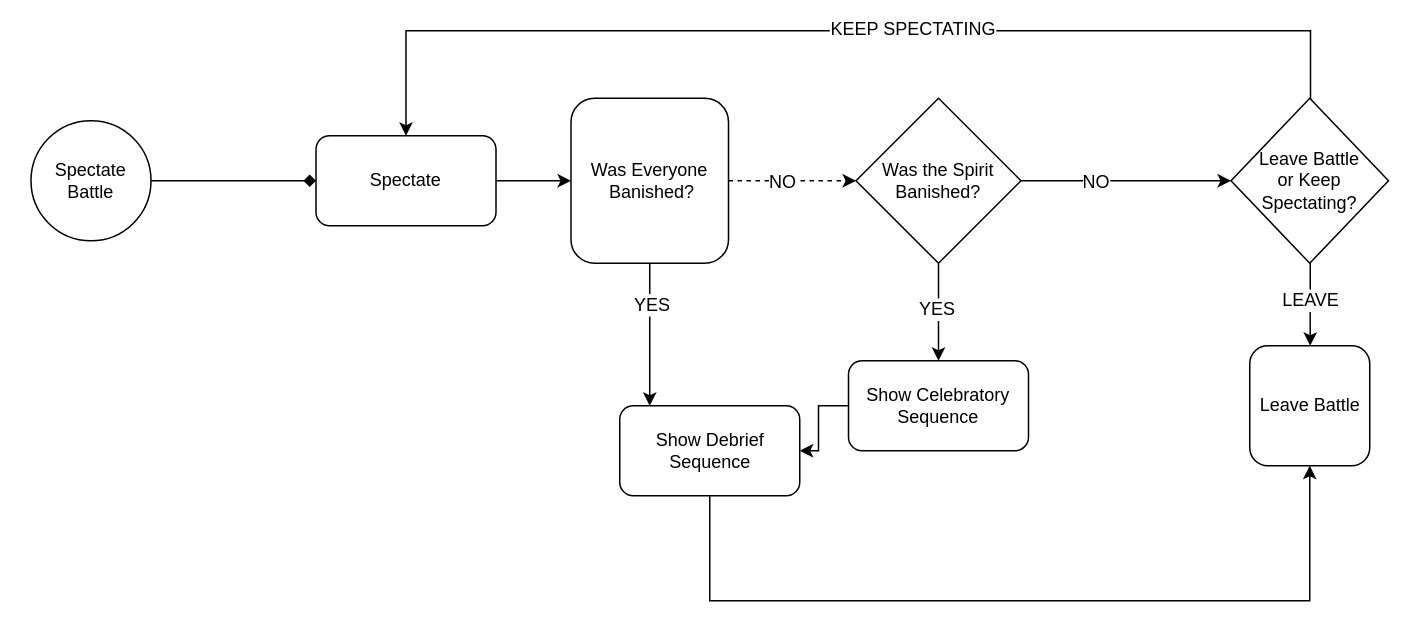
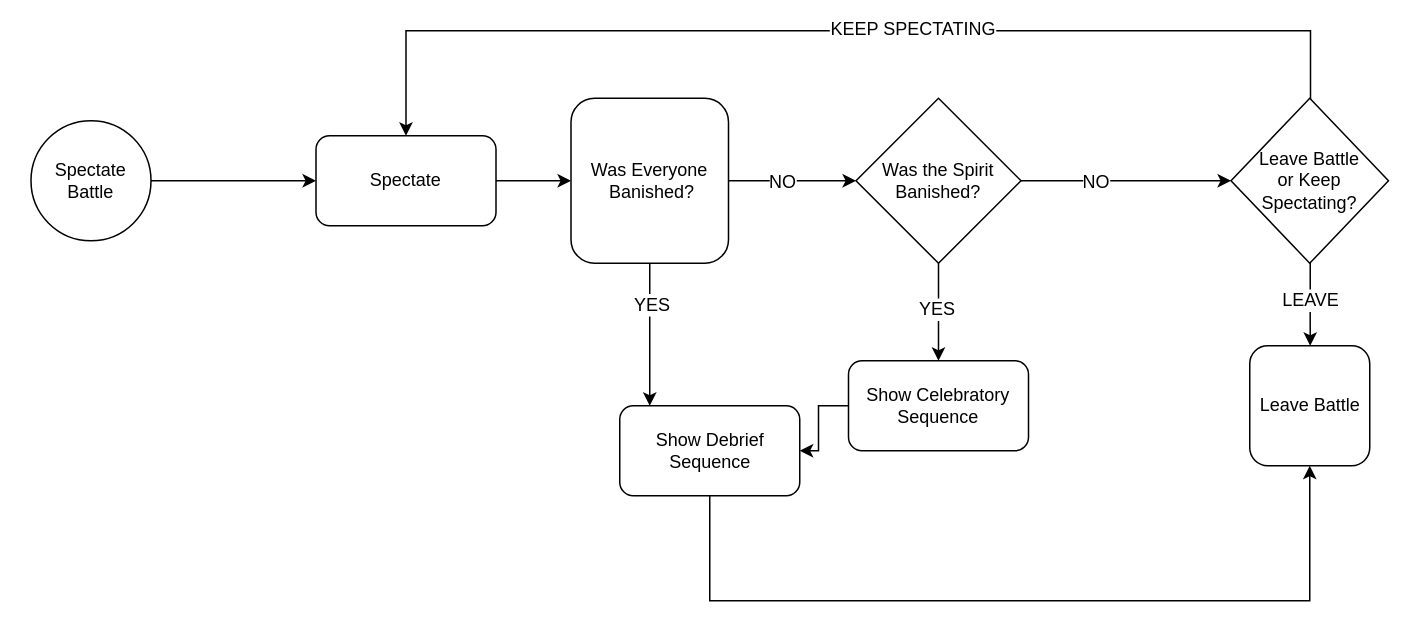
edge "Spectate Battle" -> "Spectate": arrowhead diamond -> classic
edge "Was Everyone Banished?" -> "Was the Spirit Banished?": style dashed -> solid
